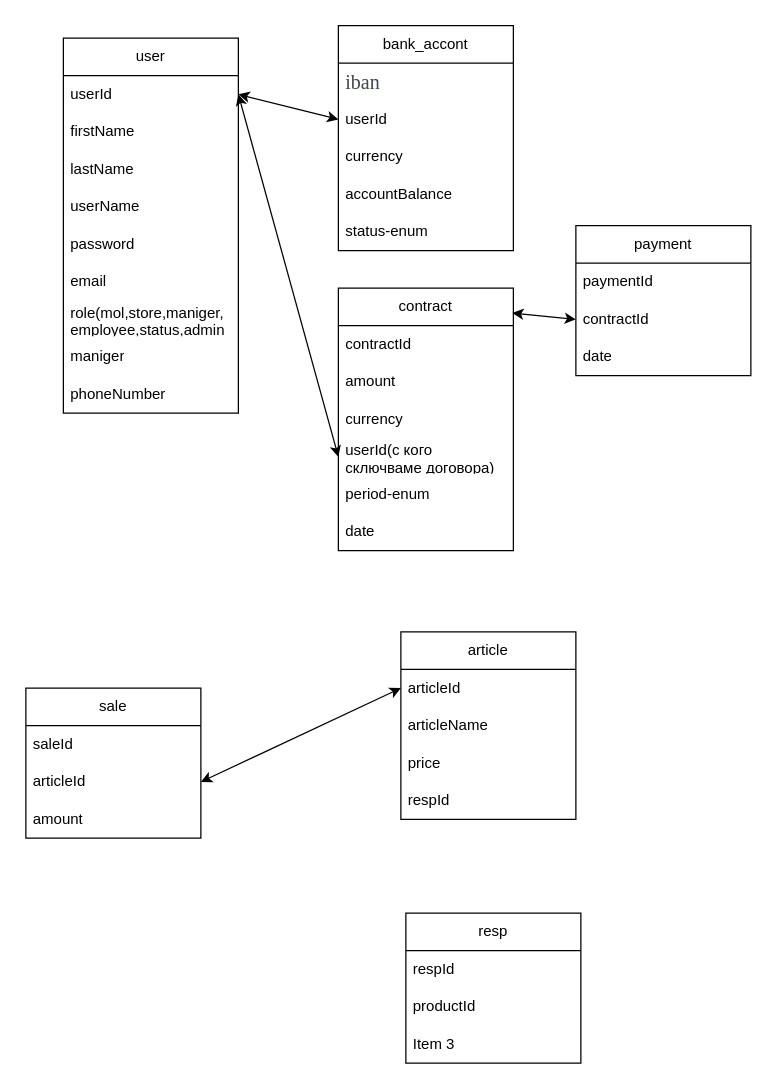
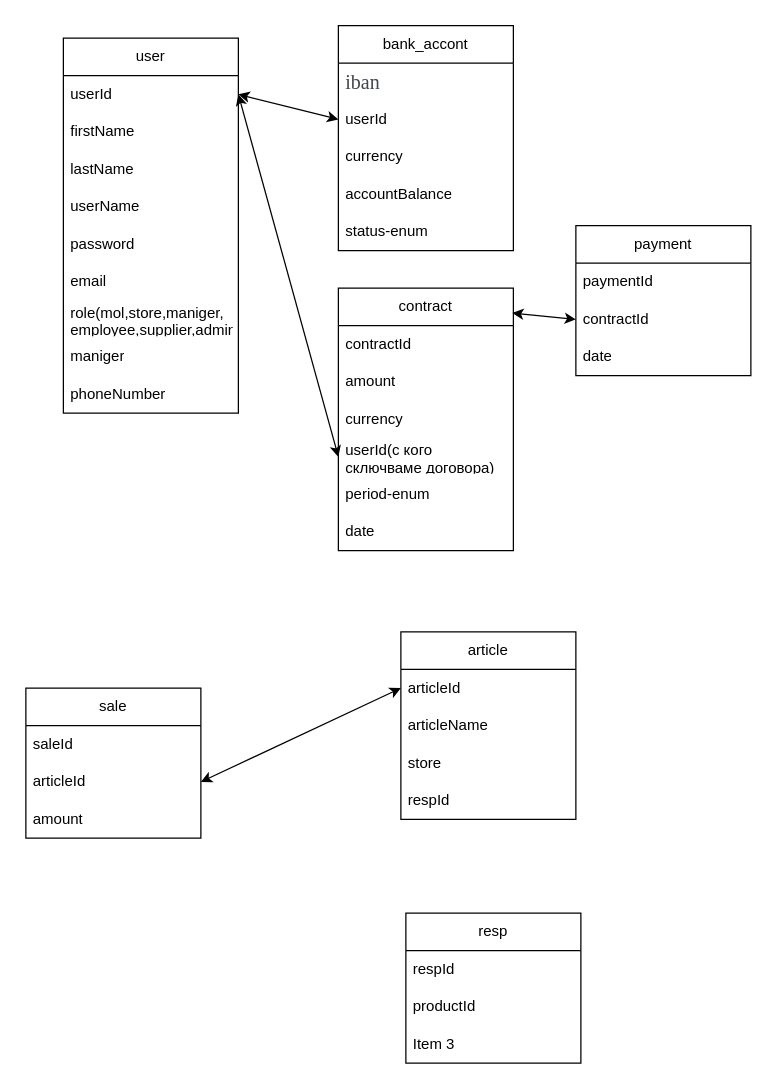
node "role(mol,store,maniger, employee,status,admin": label "role(mol,store,maniger, employee,status,admin" -> "role(mol,store,maniger, employee,supplier,admin"
node "price": label "price" -> "store"
